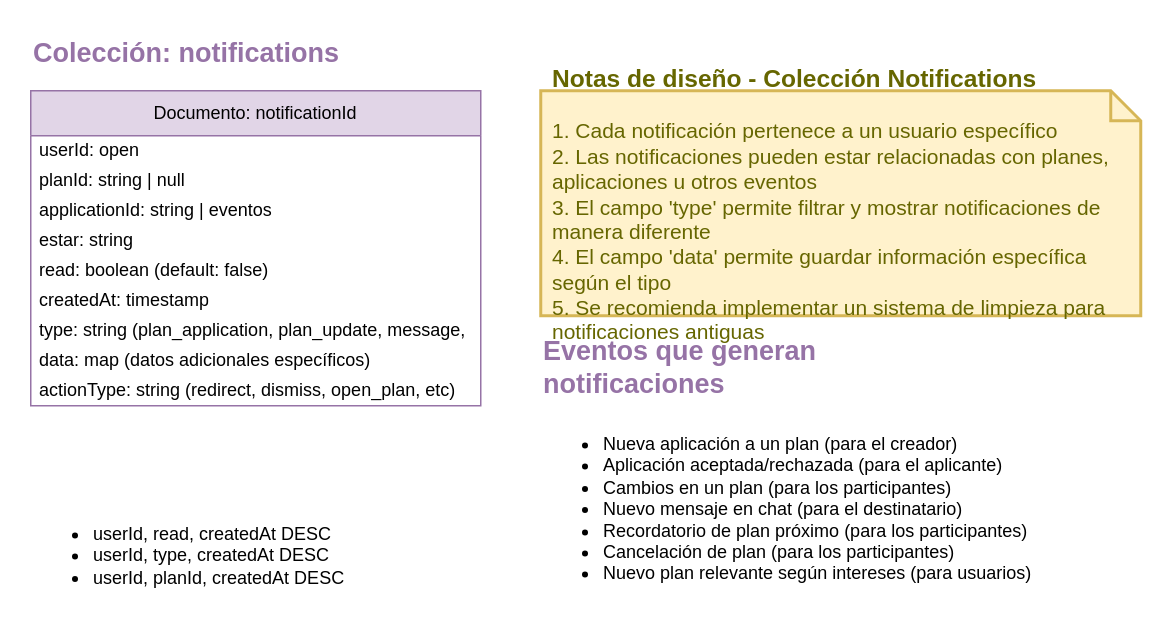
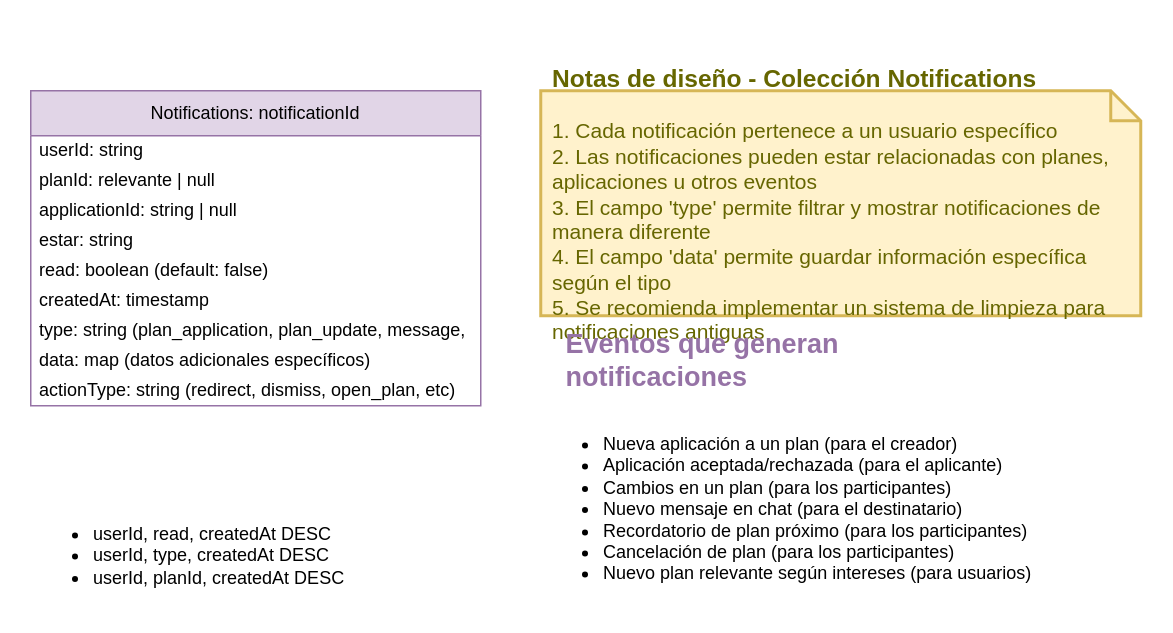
node "Colección: notifications": removed
node "Documento: notificationId": label "Documento: notificationId" -> "Notifications: notificationId"
node "userId: open": label "userId: open" -> "userId: string"
node "planId: string | null": label "planId: string | null" -> "planId: relevante | null"
node "applicationId: string | eventos": label "applicationId: string | eventos" -> "applicationId: string | null"
node "Eventos que generan notificaciones": moved (766, 368) -> (788, 361)
